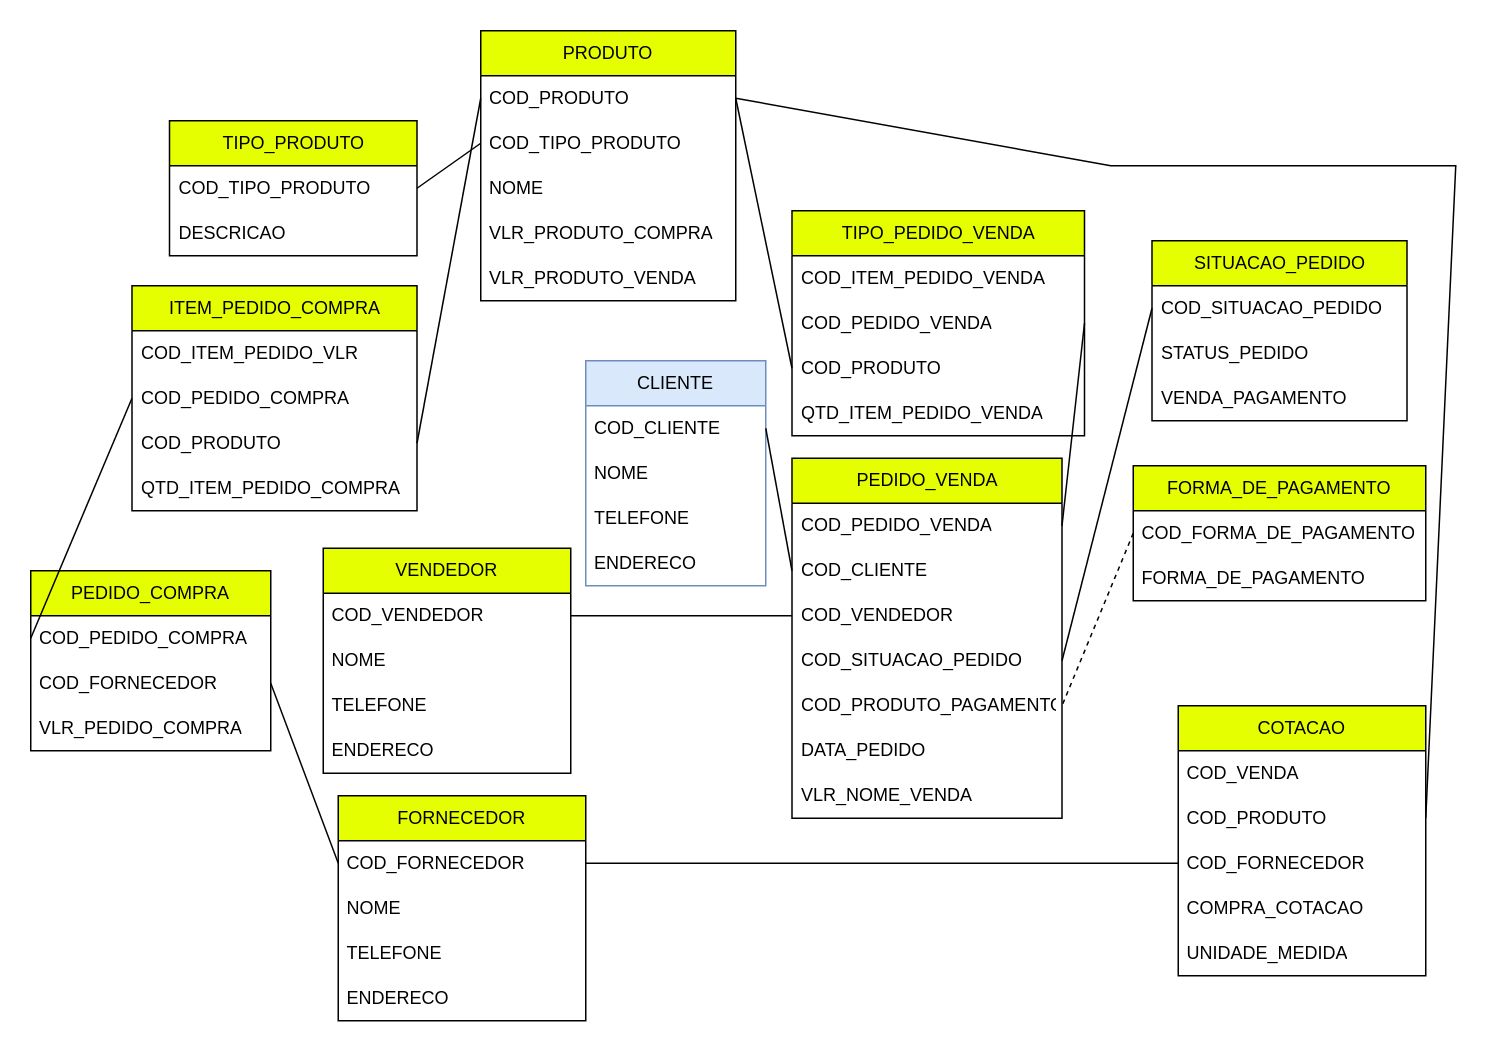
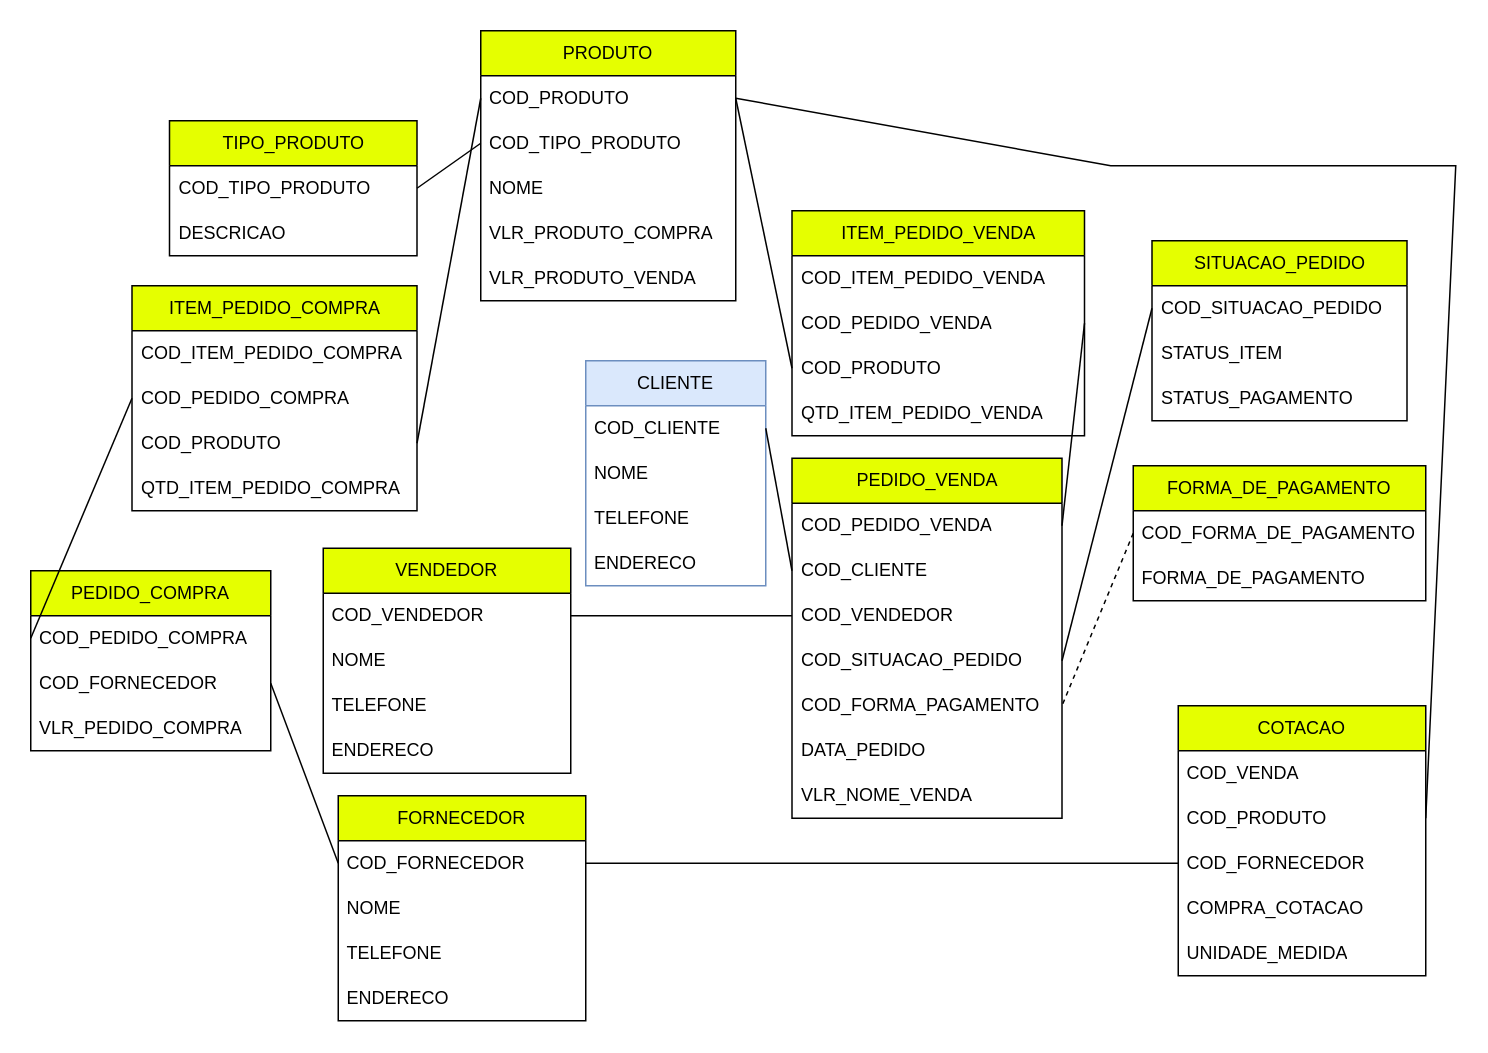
node "TIPO_PEDIDO_VENDA": label "TIPO_PEDIDO_VENDA" -> "ITEM_PEDIDO_VENDA"
node "COD_ITEM_PEDIDO_VLR": label "COD_ITEM_PEDIDO_VLR" -> "COD_ITEM_PEDIDO_COMPRA"
node "STATUS_PEDIDO": label "STATUS_PEDIDO" -> "STATUS_ITEM"
node "VENDA_PAGAMENTO": label "VENDA_PAGAMENTO" -> "STATUS_PAGAMENTO"
node "COD_PRODUTO_PAGAMENTO": label "COD_PRODUTO_PAGAMENTO" -> "COD_FORMA_PAGAMENTO"
